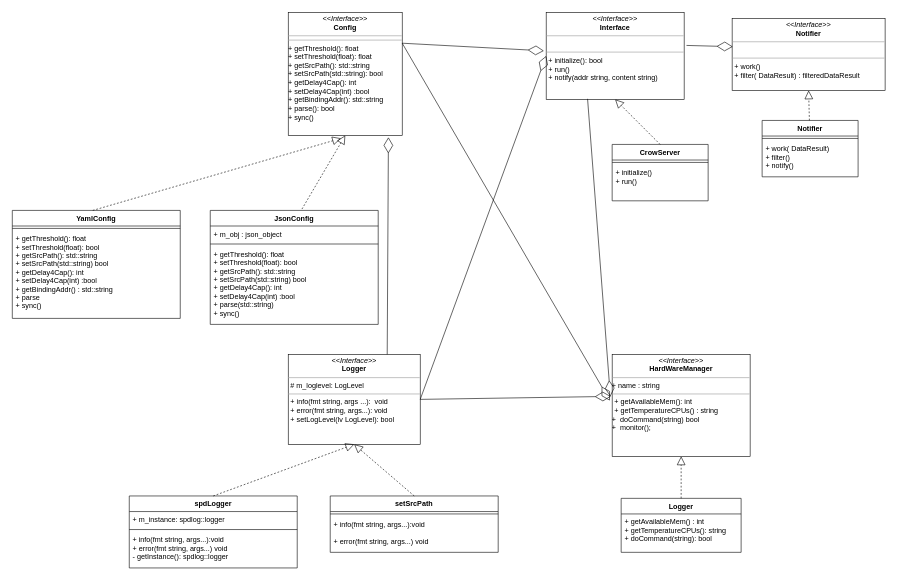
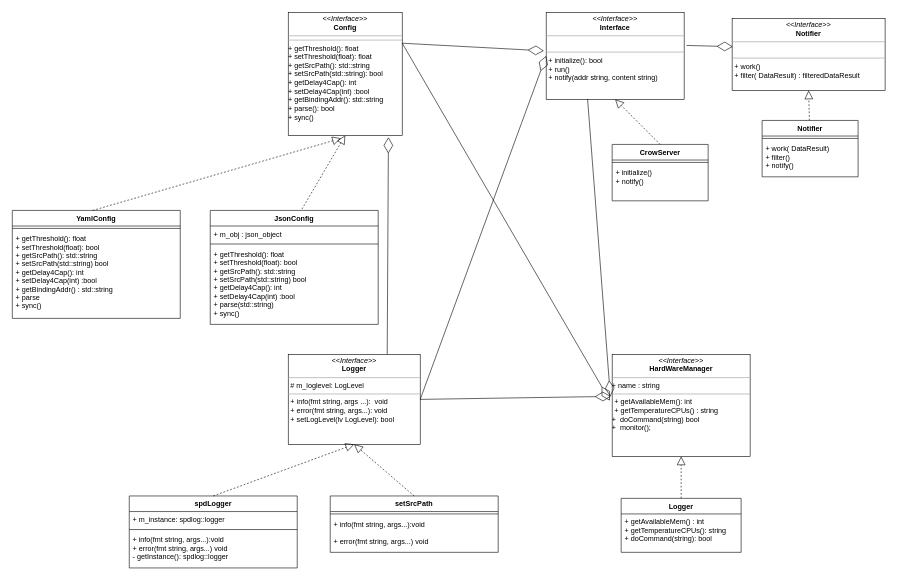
node "+ initialize() + run()": label "+ initialize() + run()" -> "+ initialize() + notify()"
